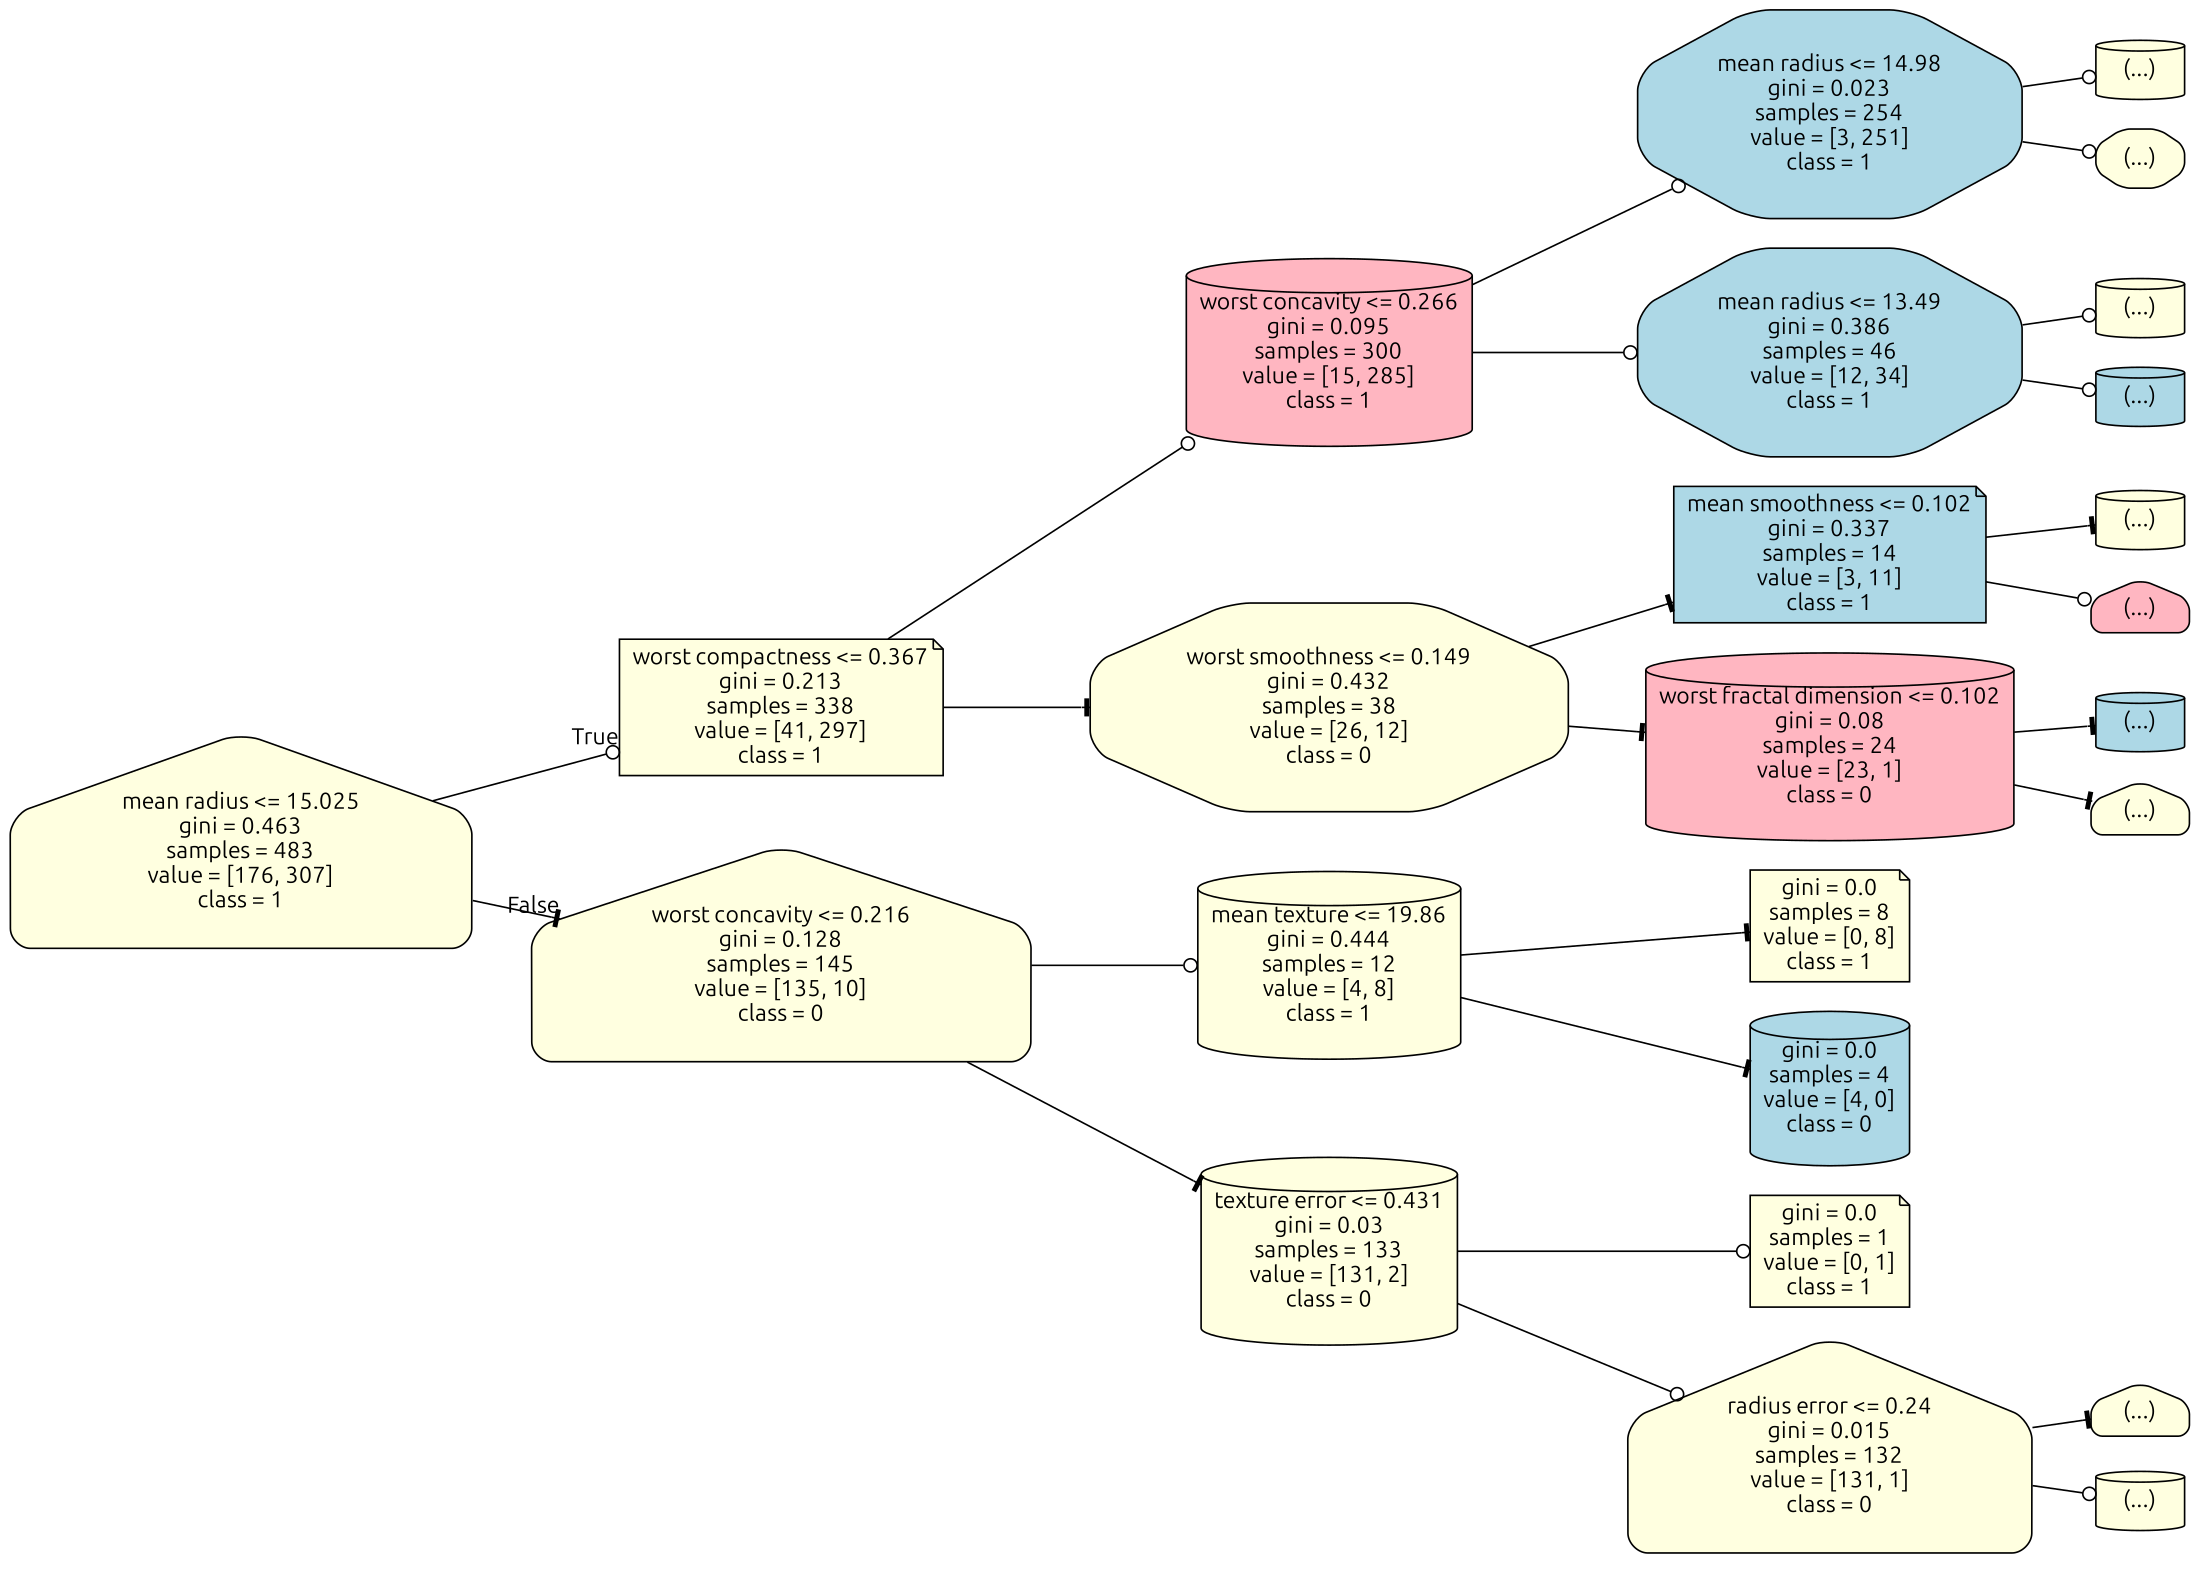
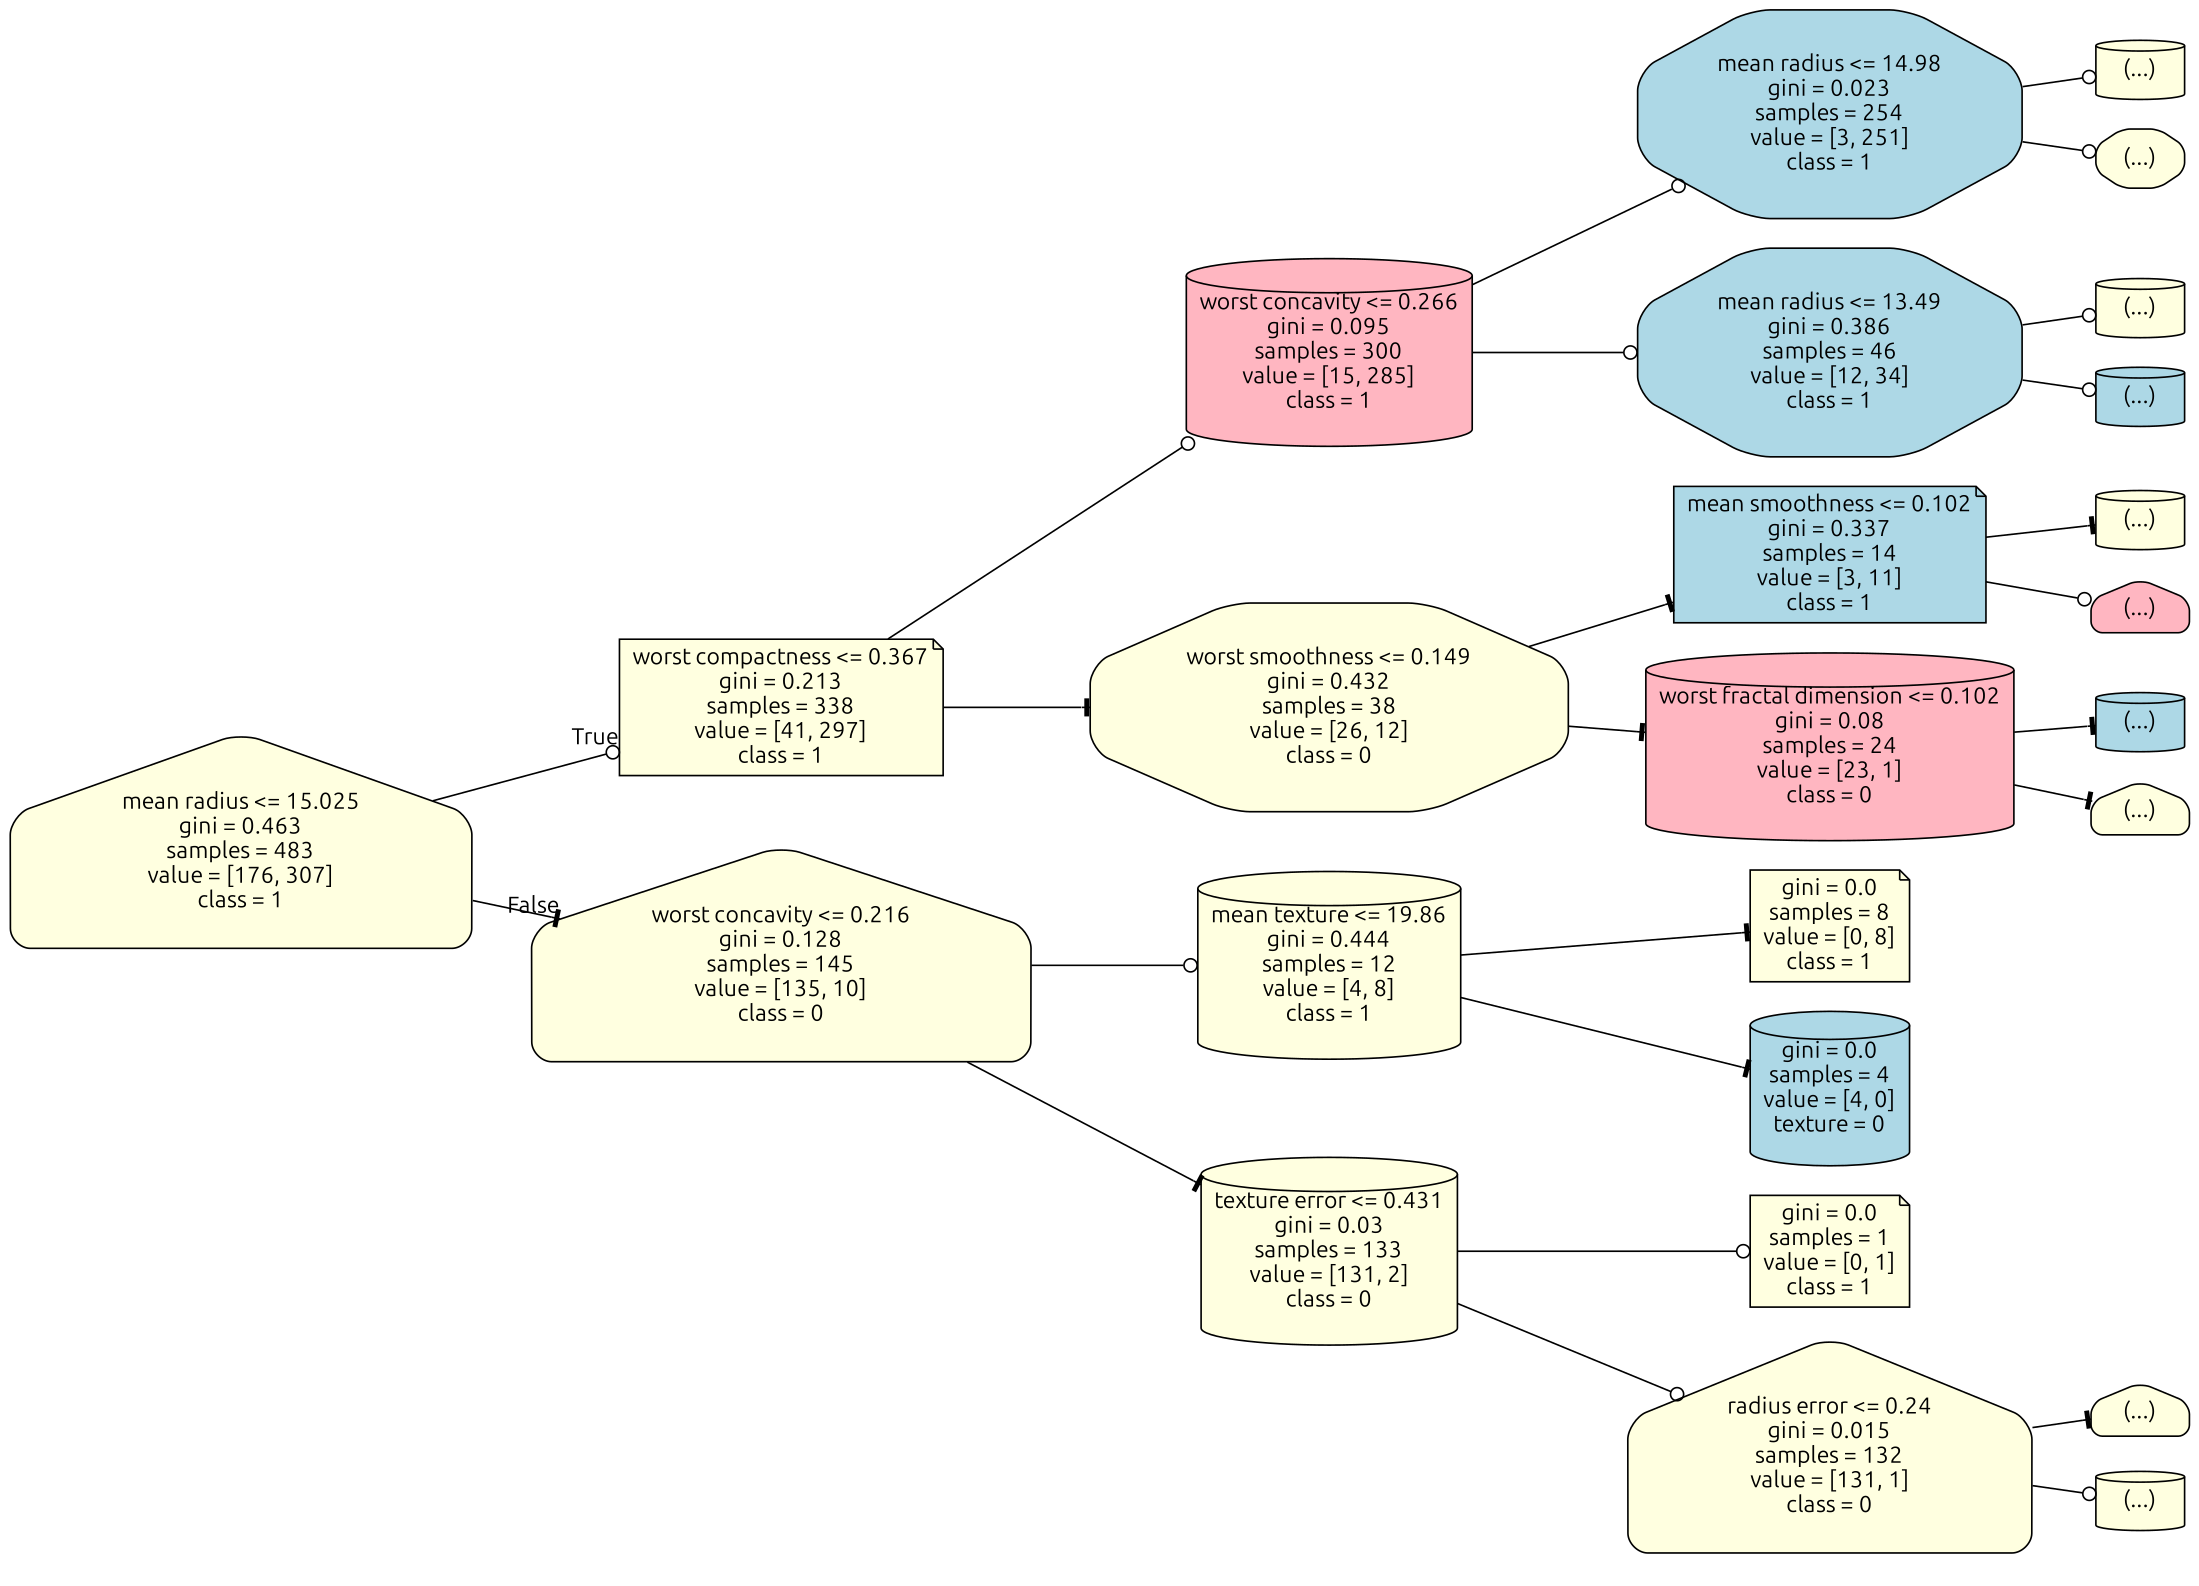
node "gini = 0.0 samples = 4 value = [4, 0] class = 0": label "gini = 0.0 samples = 4 value = [4, 0] class = 0" -> "gini = 0.0 samples = 4 value = [4, 0] texture = 0"
